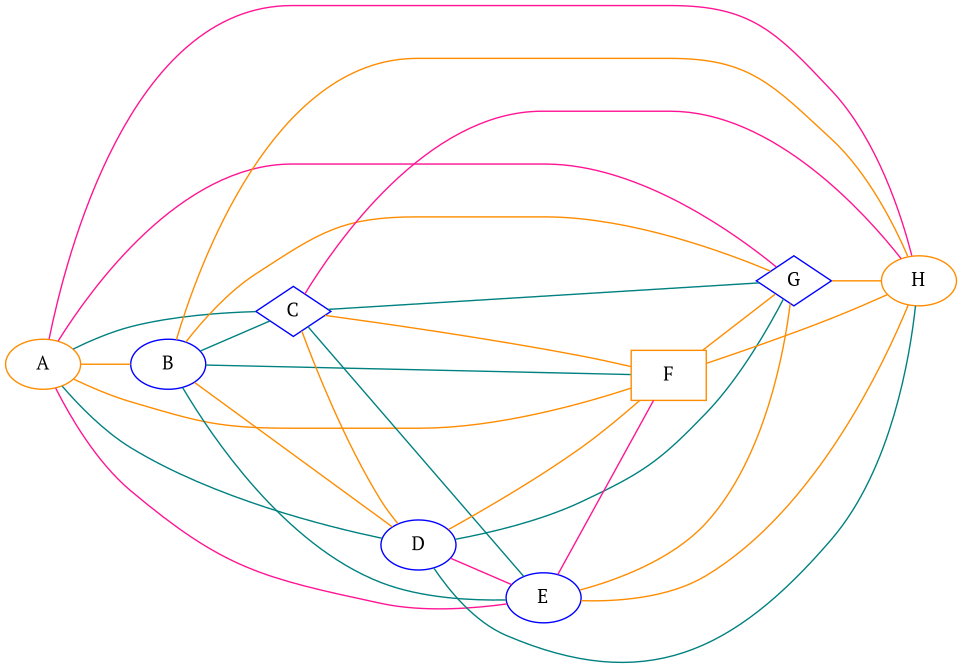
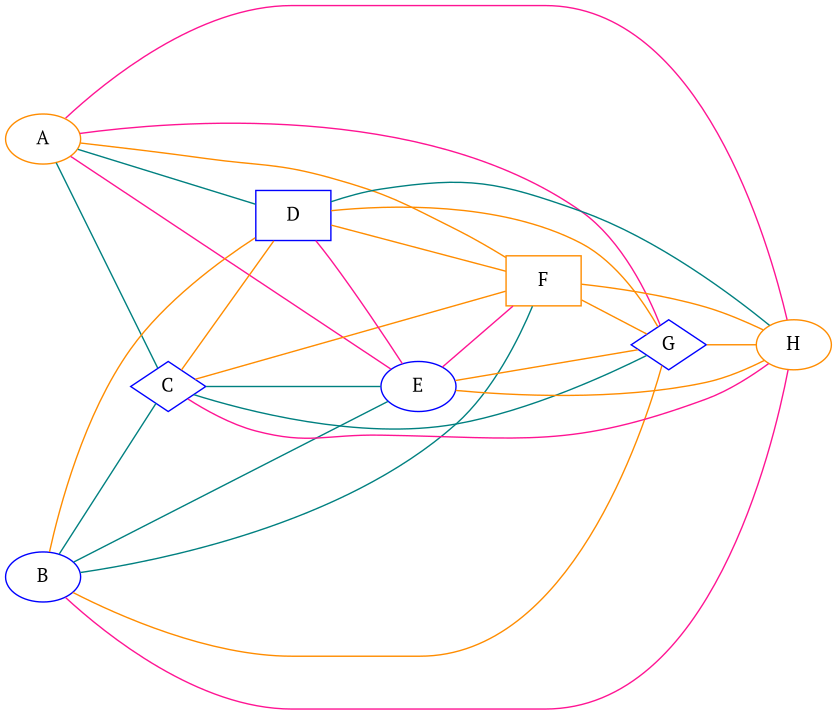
edge "H" -- "B": color darkorange -> deeppink
edge "A" -- "B": removed
edge "G" -- "D": color teal -> darkorange
node "D": shape ellipse -> box
